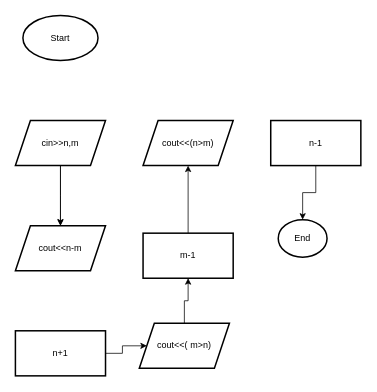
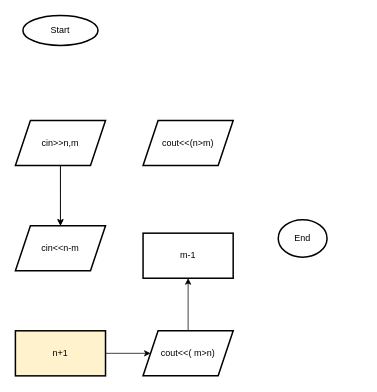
node "Start": size 75x45 -> 75x30
node "n-1": removed
edge "m-1" -> "cout<<(n>m)": removed
edge "n-1" -> "End": removed
node "cout<<n-m": label "cout<<n-m" -> "cin<<n-m"
node "cout<<( m>n)": moved (184, 345) -> (188, 353)
node "n+1": fillcolor #ffffff -> #fff2cc
